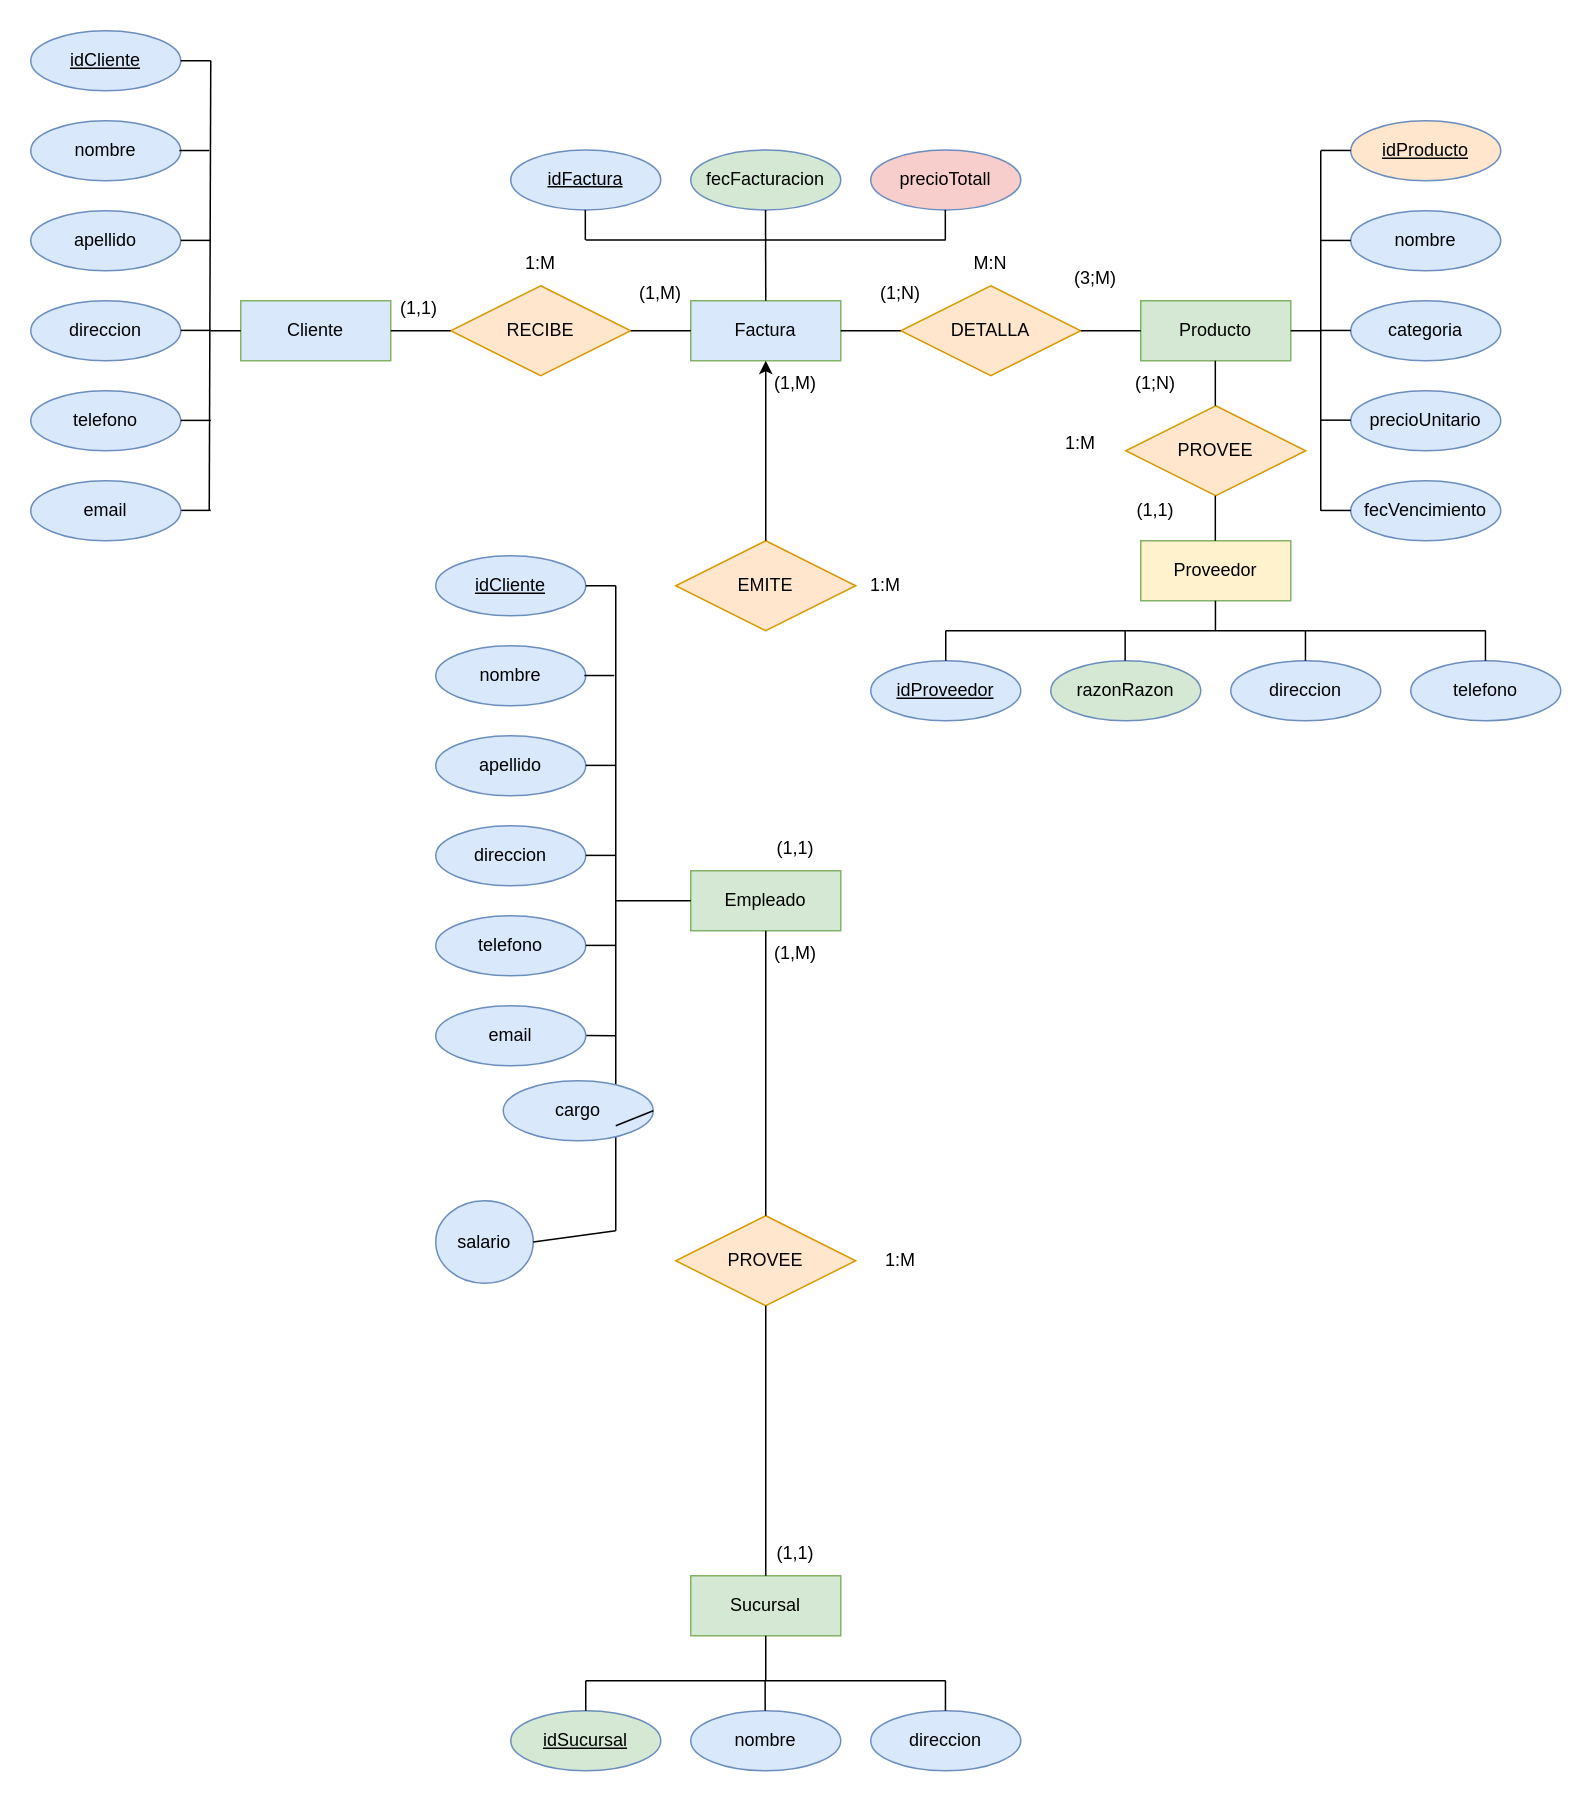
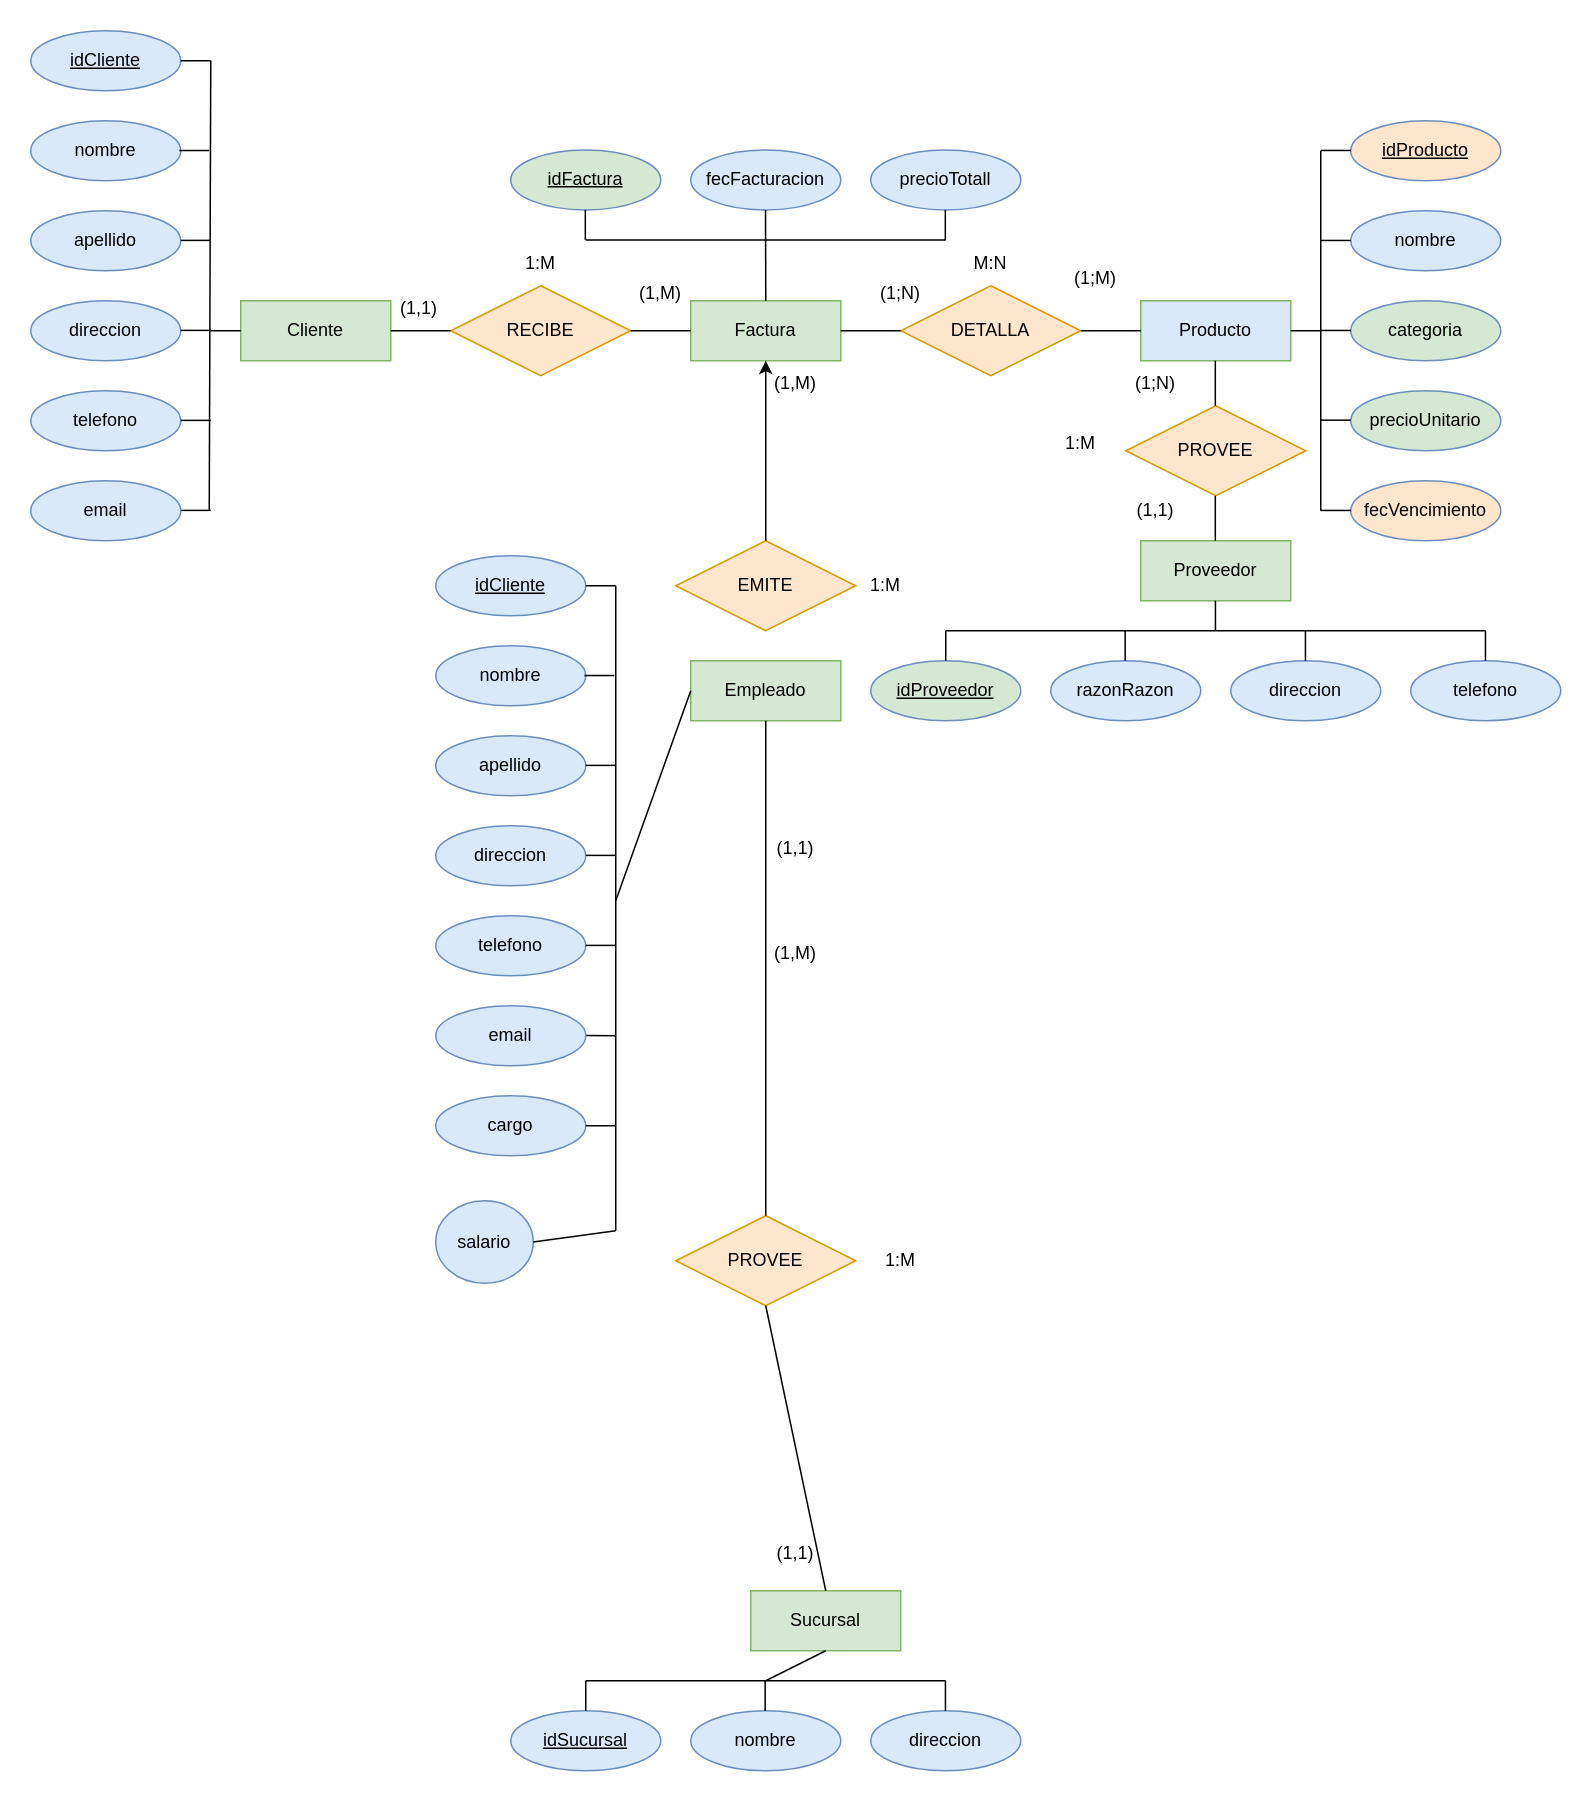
node "idFactura": fillcolor #dae8fc -> #d5e8d4
node "fecFacturacion": fillcolor #d5e8d4 -> #dae8fc
node "precioTotall": fillcolor #f8cecc -> #dae8fc
node "(3;M)": label "(3;M)" -> "(1;M)"
node "Cliente": fillcolor #dae8fc -> #d5e8d4
node "Factura": fillcolor #dae8fc -> #d5e8d4
node "Producto": fillcolor #d5e8d4 -> #dae8fc
node "categoria": fillcolor #dae8fc -> #d5e8d4
node "precioUnitario": fillcolor #dae8fc -> #d5e8d4
node "fecVencimiento": fillcolor #dae8fc -> #ffe6cc
node "Proveedor": fillcolor #fff2cc -> #d5e8d4
node "idProveedor": fillcolor #dae8fc -> #d5e8d4
node "razonRazon": fillcolor #d5e8d4 -> #dae8fc
node "Empleado": moved (766, 901) -> (766, 691)
node "cargo": moved (578, 1111) -> (511, 1126)
node "Sucursal": moved (766, 1606) -> (826, 1621)
node "idSucursal": fillcolor #d5e8d4 -> #dae8fc
